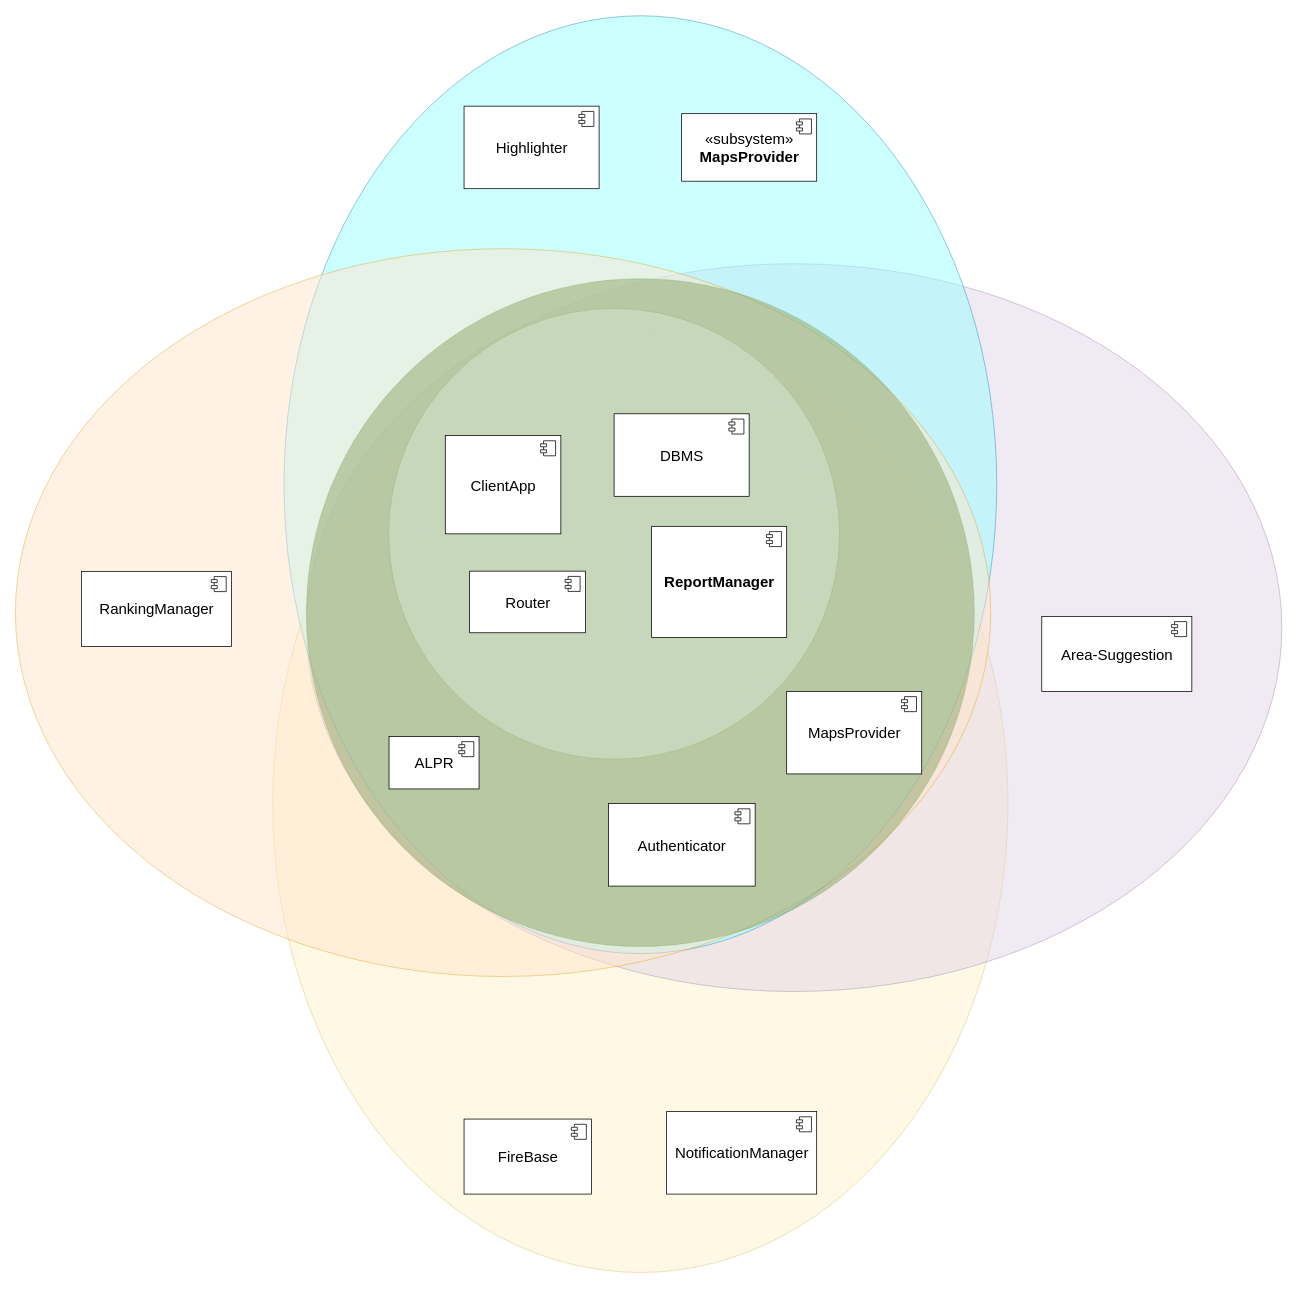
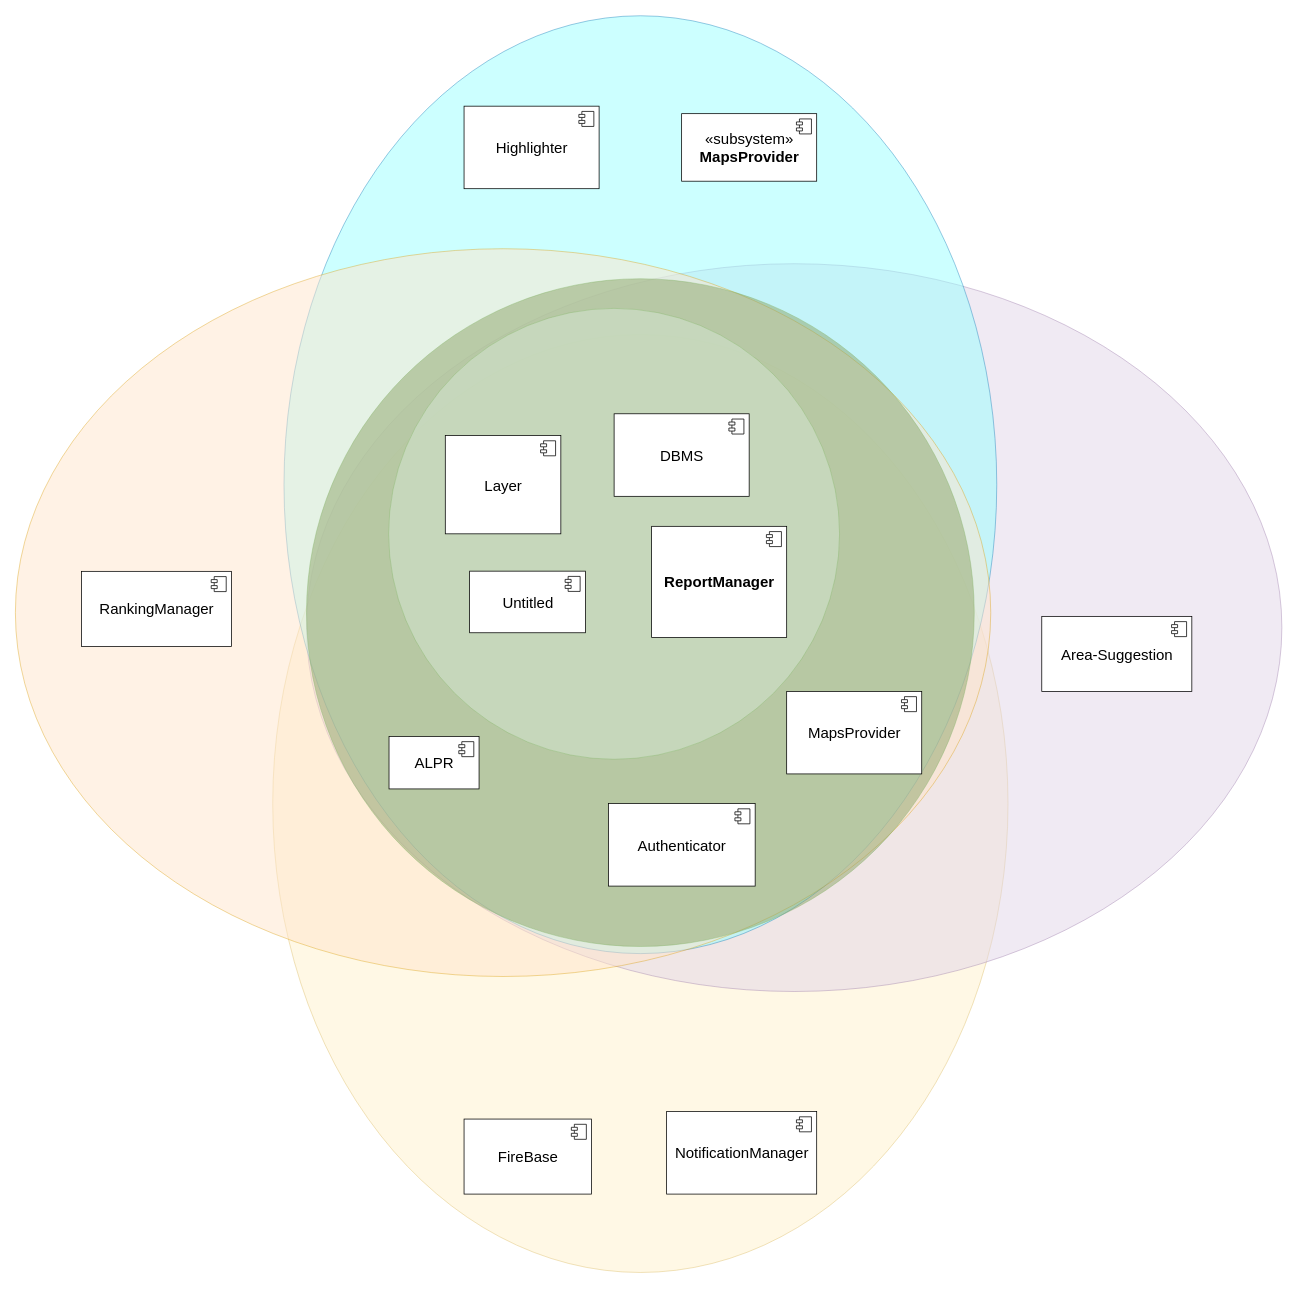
node "ClientApp": label "ClientApp" -> "Layer"
node "Router": label "Router" -> "Untitled"
